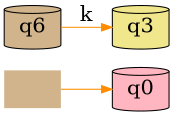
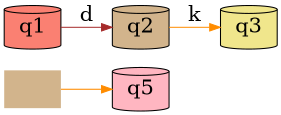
node "q6": label "q6" -> "q2"
node "q1": added
node "q0": label "q0" -> "q5"
